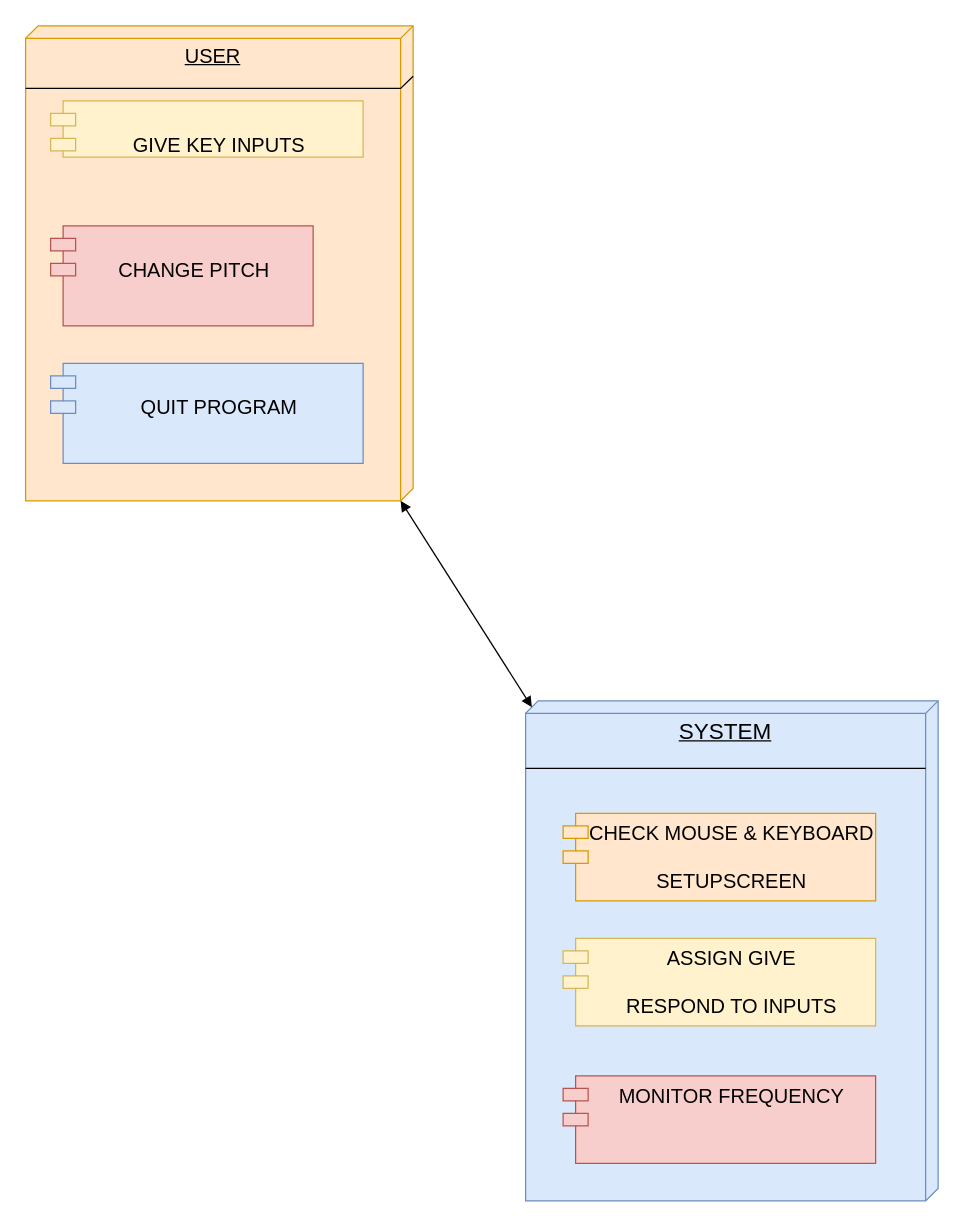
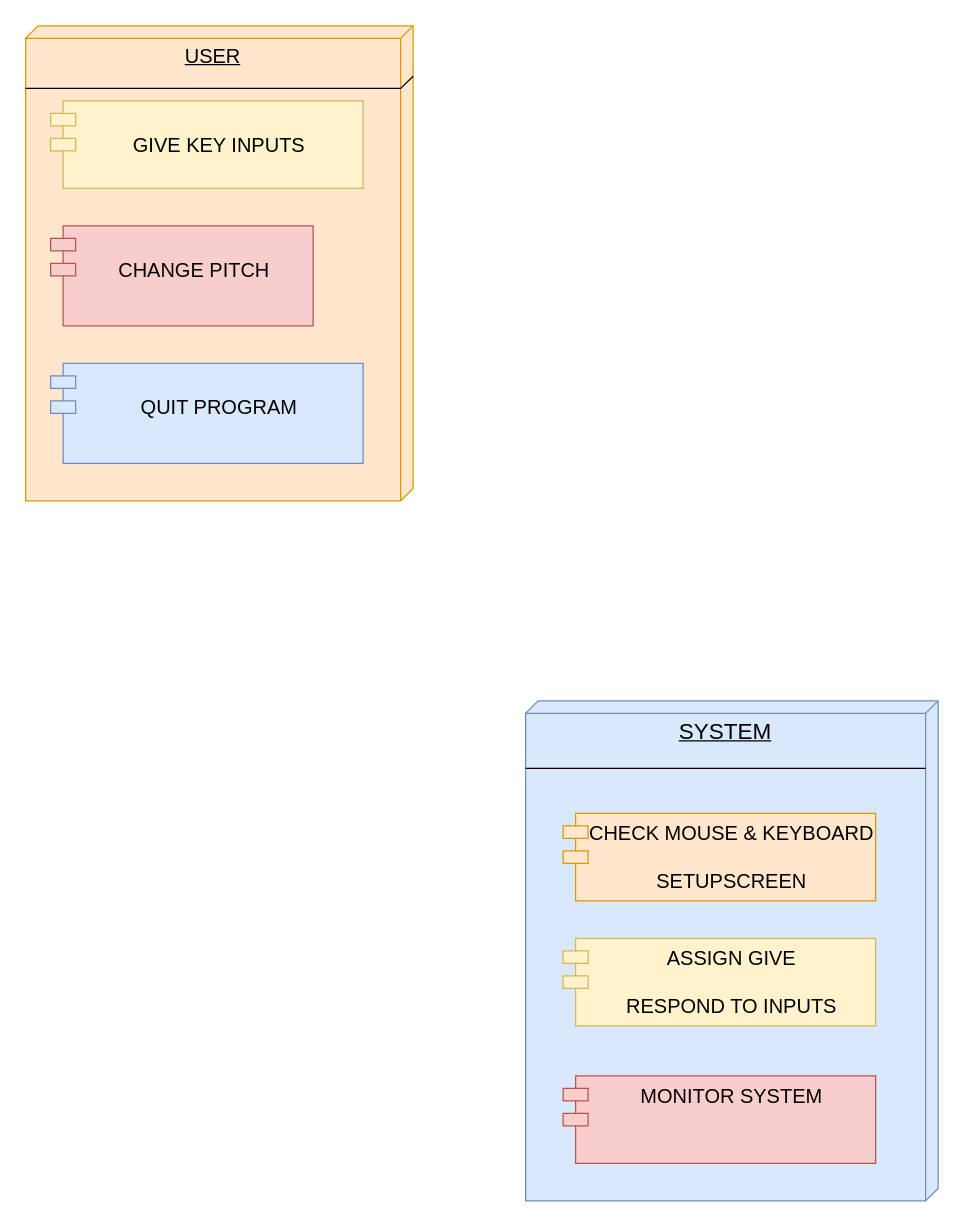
node "GIVE KEY INPUTS": size 313x56 -> 313x88
edge "USER" -- "SYSTEM": removed
node "MONITOR FREQUENCY": label "MONITOR FREQUENCY" -> "MONITOR SYSTEM"
